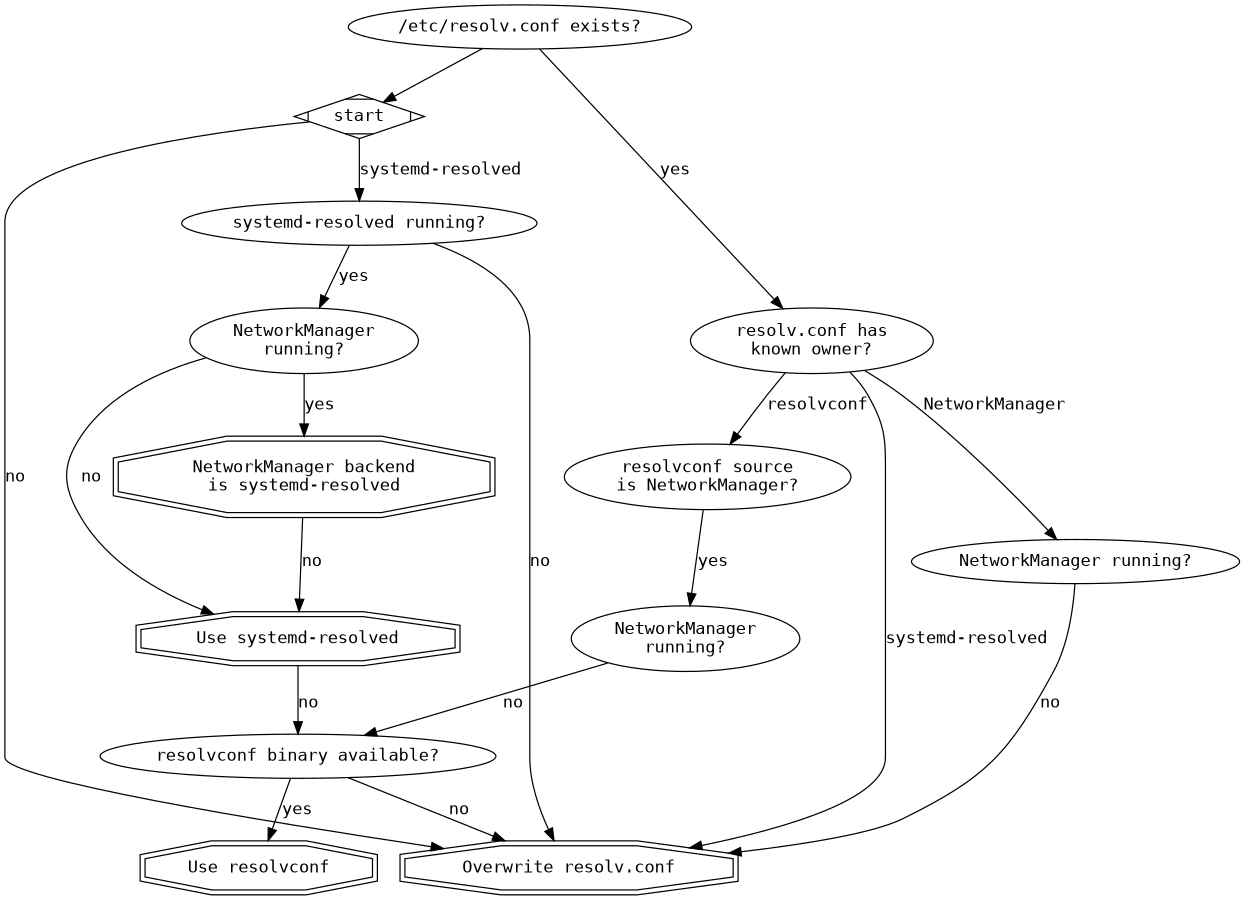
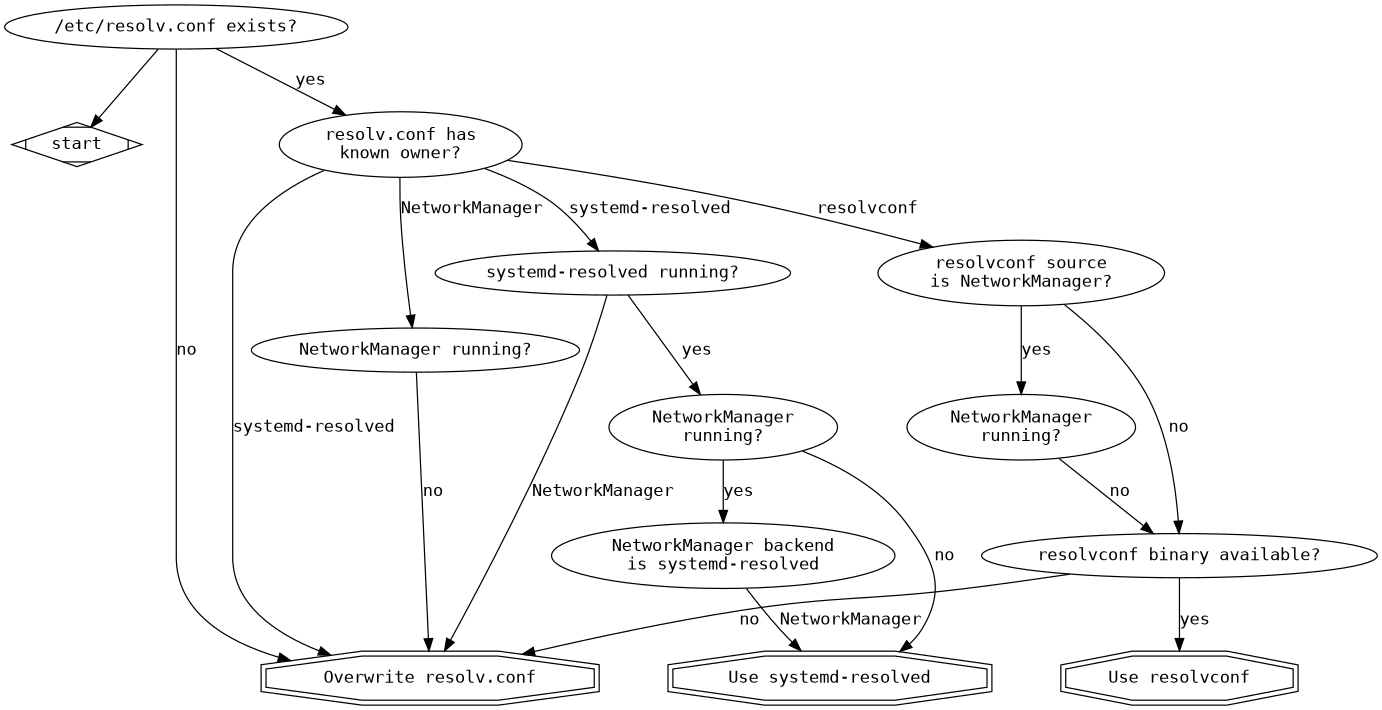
edge "start" -> "systemd-resolved running?": now "resolv.conf has known owner?" -> "systemd-resolved running?"
node "NetworkManager backend is systemd-resolved": shape doubleoctagon -> ellipse
edge "start" -> "Overwrite resolv.conf": now "/etc/resolv.conf exists?" -> "Overwrite resolv.conf"
edge "NetworkManager backend is systemd-resolved" -> "Use systemd-resolved": label "no" -> "NetworkManager"
edge "systemd-resolved running?" -> "Overwrite resolv.conf": label "no" -> "NetworkManager"
edge "Use systemd-resolved" -> "resolvconf binary available?": now "resolvconf source is NetworkManager?" -> "resolvconf binary available?"
